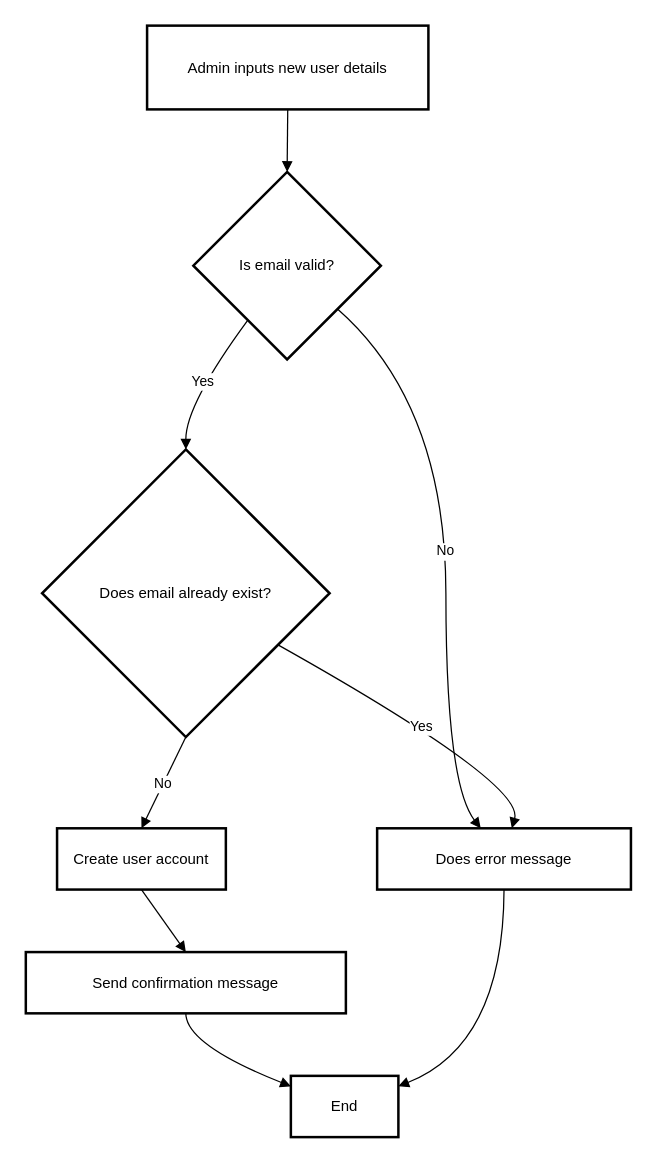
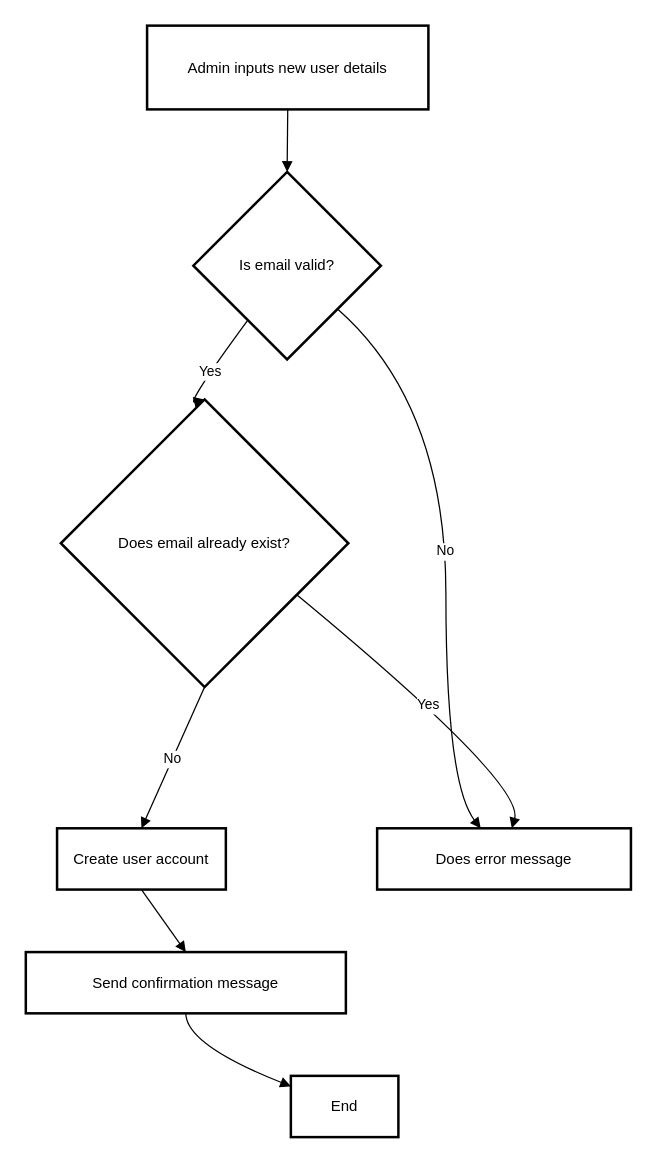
node "Does email already exist?": moved (186, 593) -> (204, 543)
edge "Does error message" -> "End": removed
